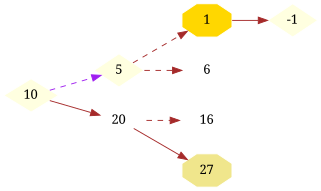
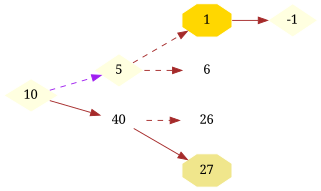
node "20": label "20" -> "40"
node "16": label "16" -> "26"
